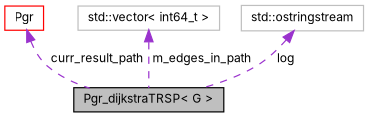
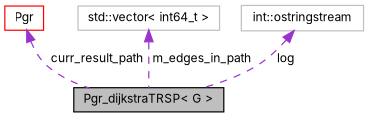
node "std::ostringstream": label "std::ostringstream" -> "int::ostringstream"
